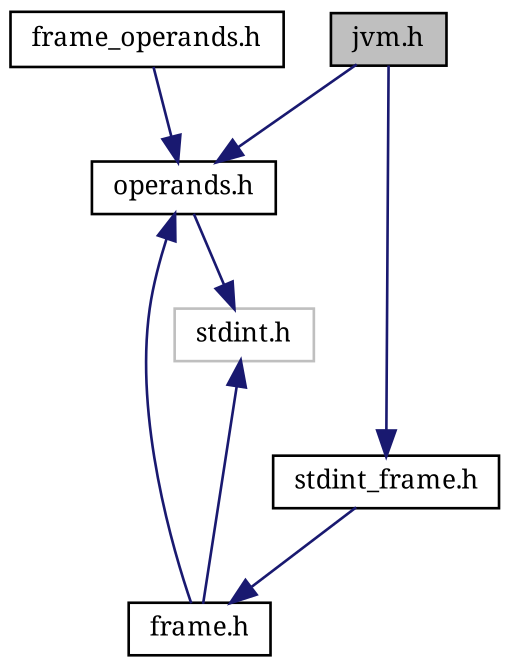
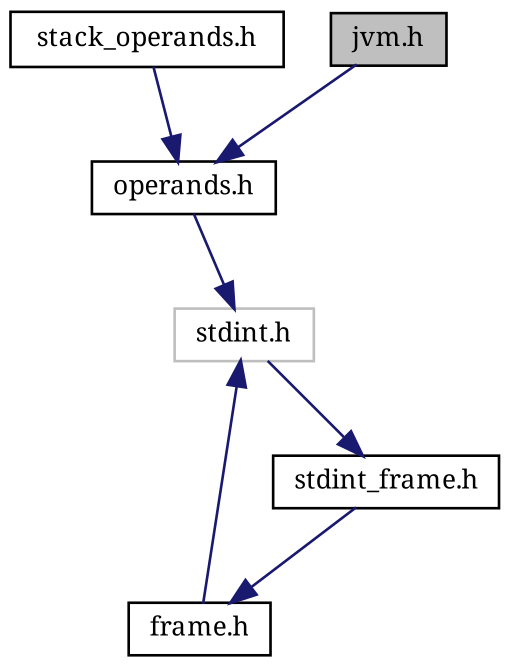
node "frame_operands.h": label "frame_operands.h" -> "stack_operands.h"
edge "jvm.h" -> "stdint_frame.h": now "stdint.h" -> "stdint_frame.h"
edge "frame.h" -> "operands.h": removed
